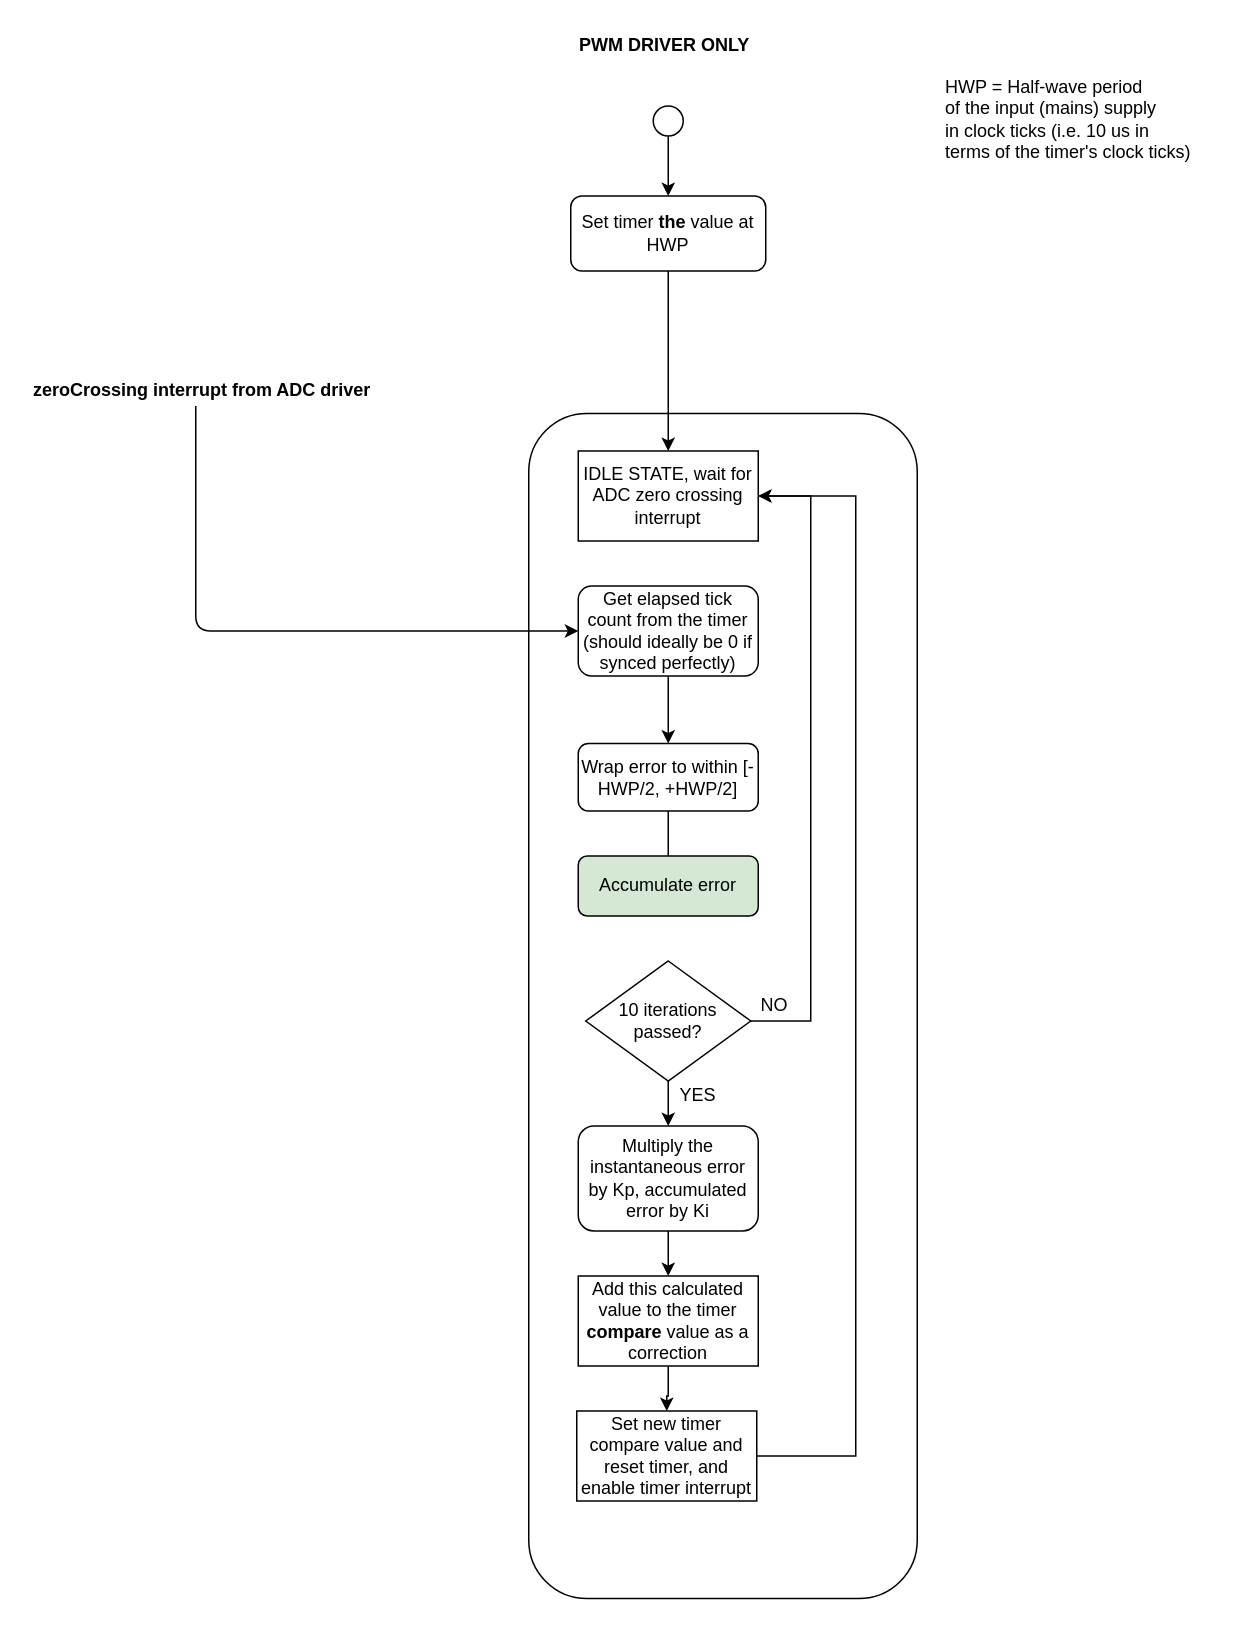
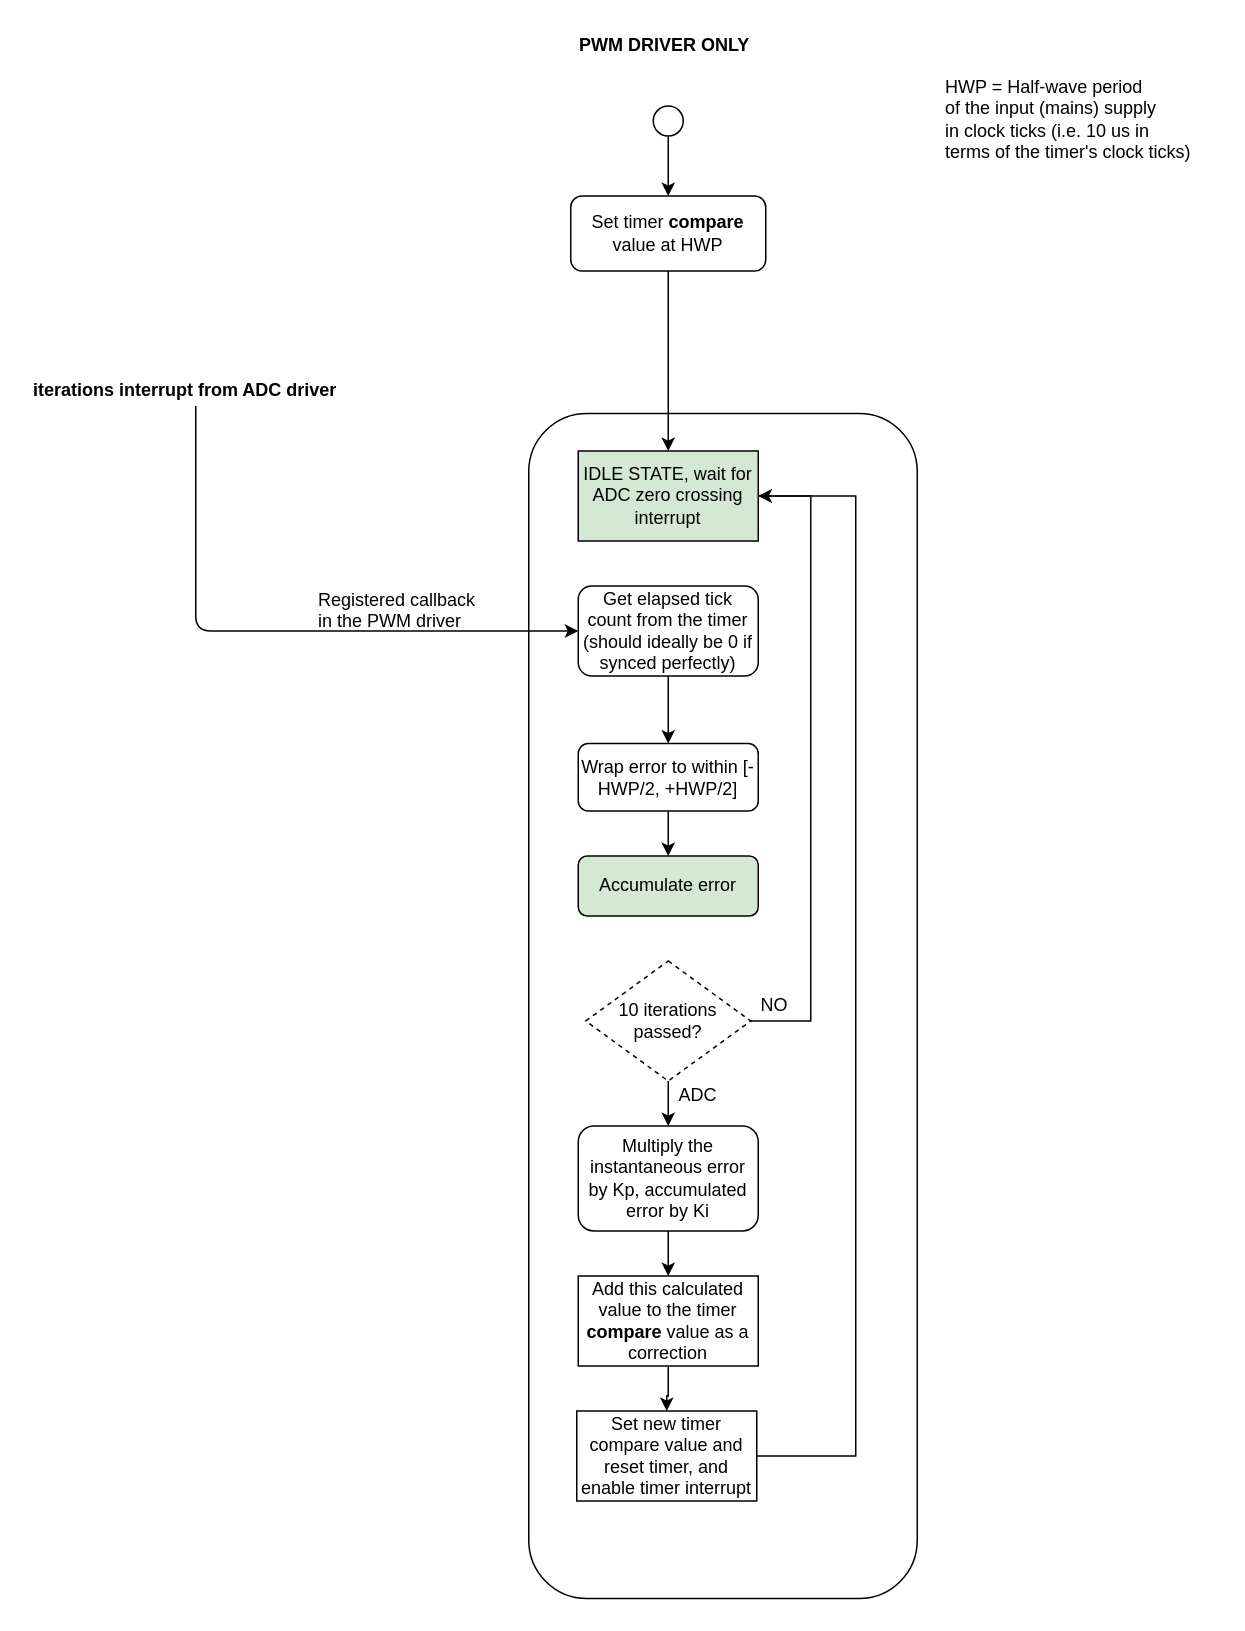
node "Set timer the value at HWP": label "Set timer the value at HWP" -> "Set timer compare value at HWP"
node "zeroCrossing interrupt from ADC driver": label "zeroCrossing interrupt from ADC driver" -> "iterations interrupt from ADC driver"
node "IDLE STATE, wait for ADC zero crossing interrupt": fillcolor #ffffff -> #d5e8d4
node "Registered callback in the PWM driver": added
edge "Wrap error to within [-HWP/2, +HWP/2]" -- "Accumulate error": arrowhead none -> classic
node "10 iterations passed?": style solid -> dashed
edge "10 iterations passed?" -> "IDLE STATE, wait for ADC zero crossing interrupt": arrowhead open -> classic
node "YES": label "YES" -> "ADC"
